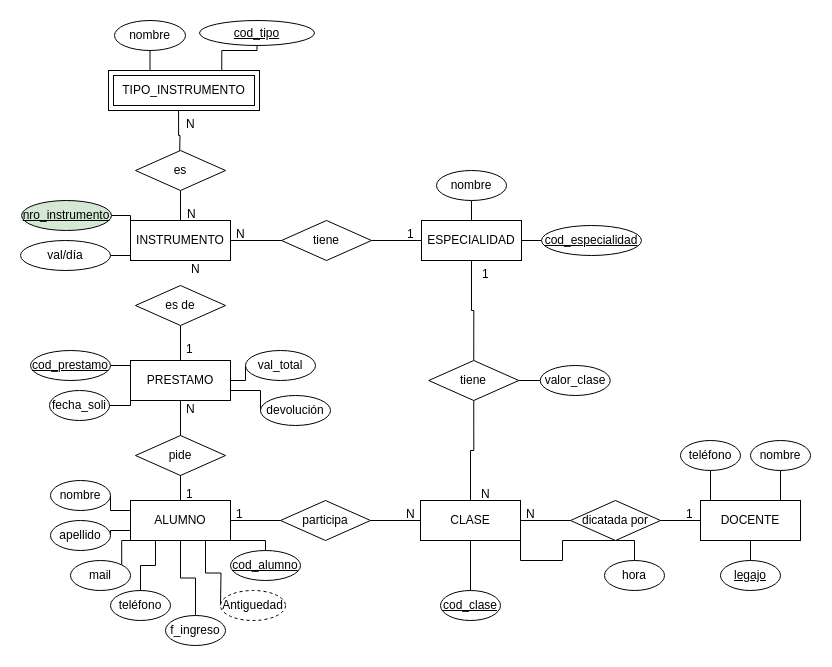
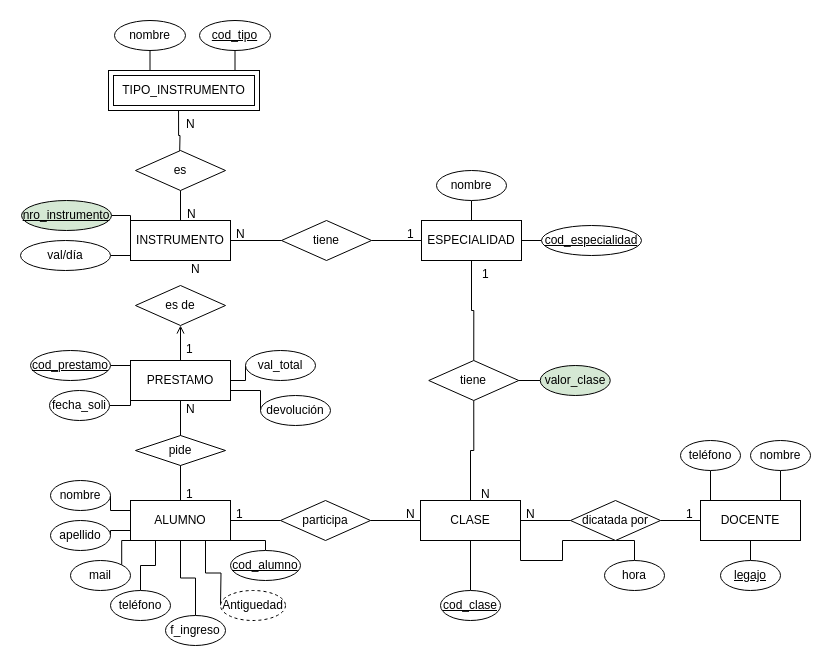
node "cod_tipo": size 115x25 -> 71x30
edge "es de" -- "PRESTAMO": arrowhead none -> open
node "valor_clase": fillcolor #ffffff -> #d5e8d4
node "pide": size 90x40 -> 90x30
